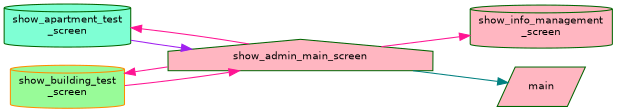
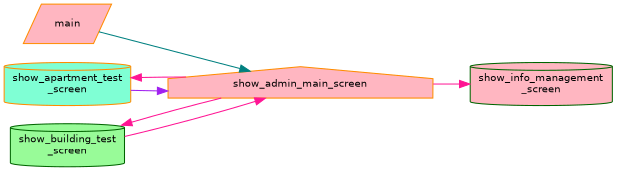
node "show_apartment_test _screen": color darkgreen -> darkorange
node "show_admin_main_screen": color darkgreen -> darkorange
edge "show_admin_main_screen" -> "main": reversed
node "show_building_test _screen": color darkorange -> darkgreen
node "main": color darkgreen -> darkorange
